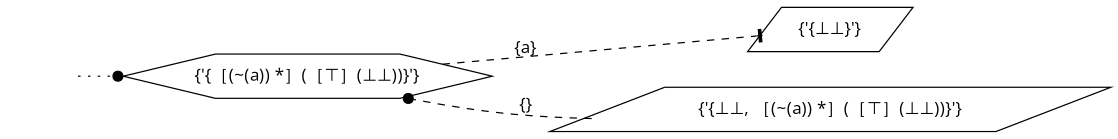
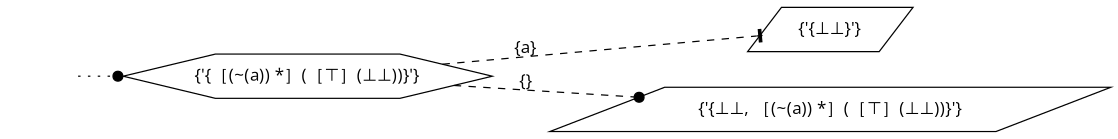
edge "{'{⊥⊥, ［(~(a)) *］(［⊤］(⊥⊥))}'}" -> "{'{［(~(a)) *］(［⊤］(⊥⊥))}'}": reversed
